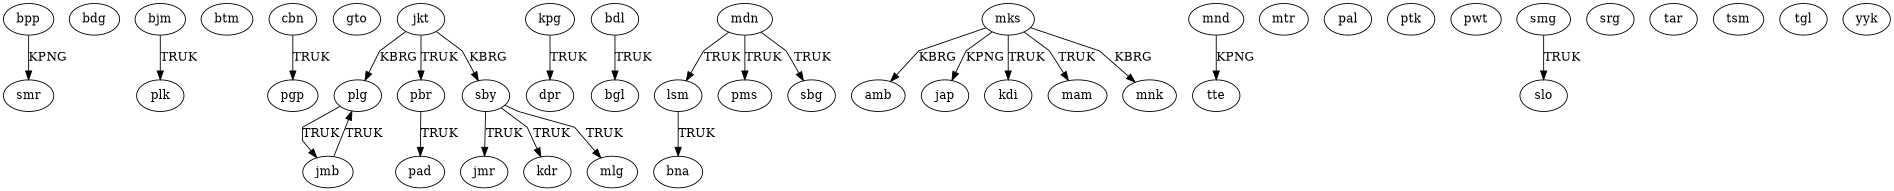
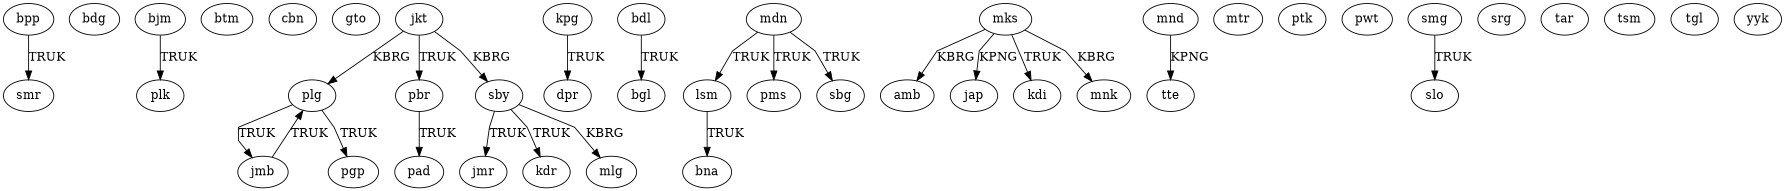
node "pal": removed
edge "cbn" -> "pgp": now "plg" -> "pgp"
edge "bpp" -> "smr": label "KPNG" -> "TRUK"
node "mam": removed
edge "sby" -> "mlg": label "TRUK" -> "KBRG"
